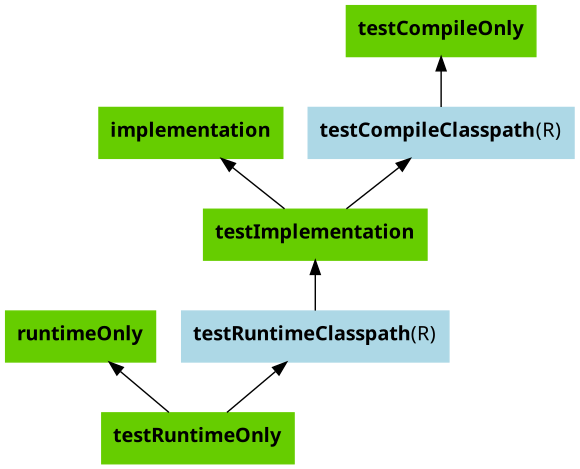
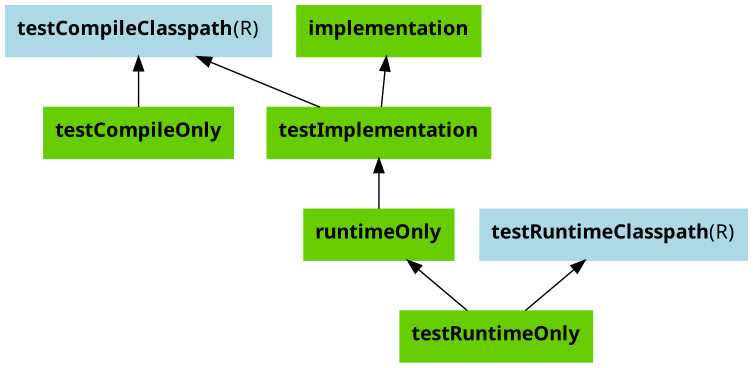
edge "testCompileClasspath" -> "testCompileOnly": reversed
edge "testRuntimeClasspath" -> "testImplementation": now "runtimeOnly" -> "testImplementation"
